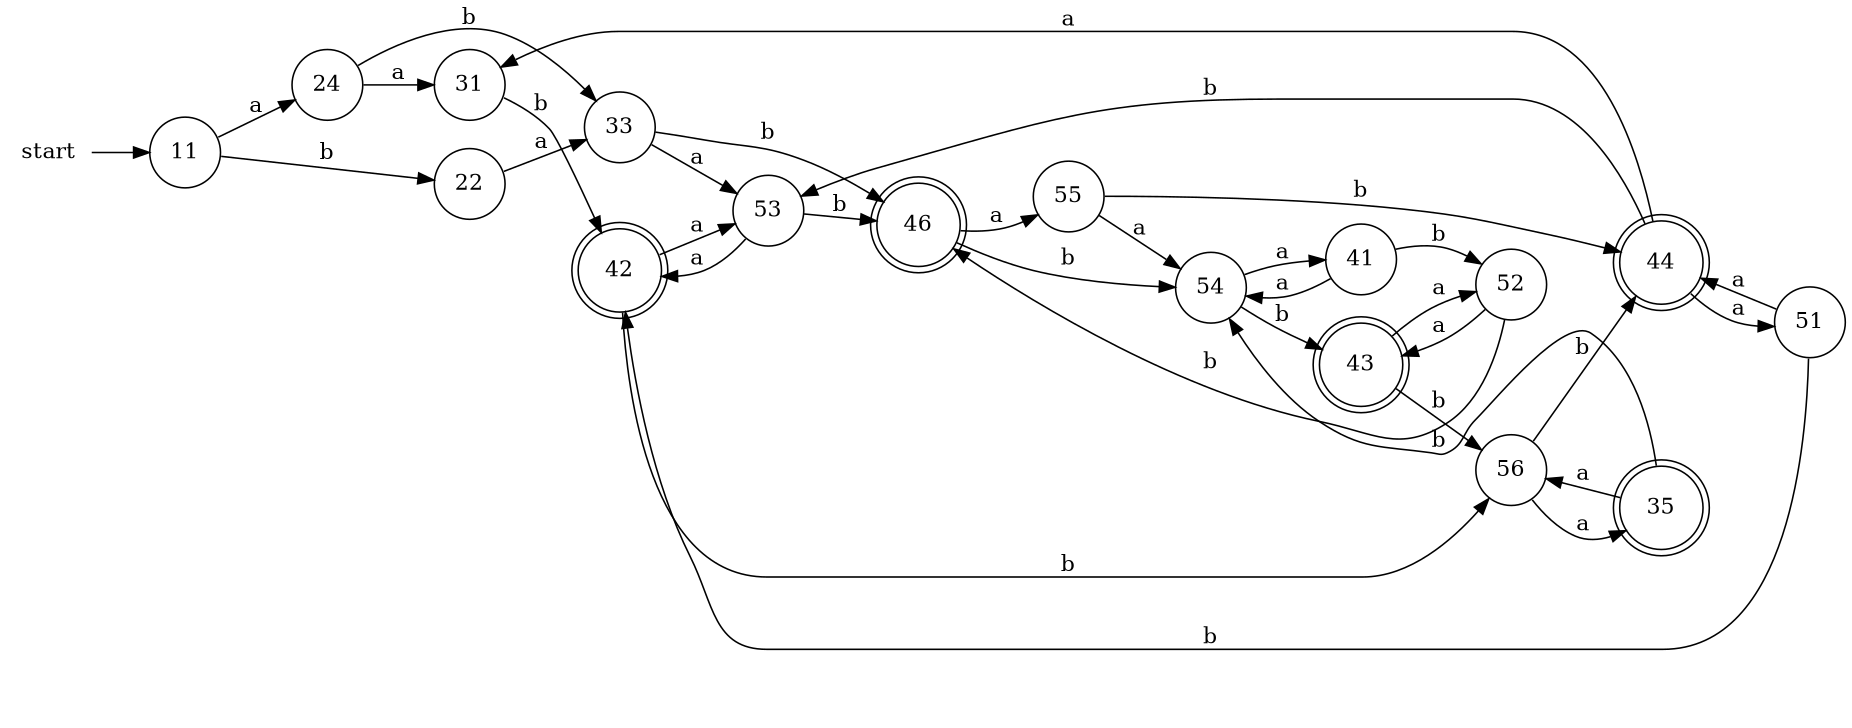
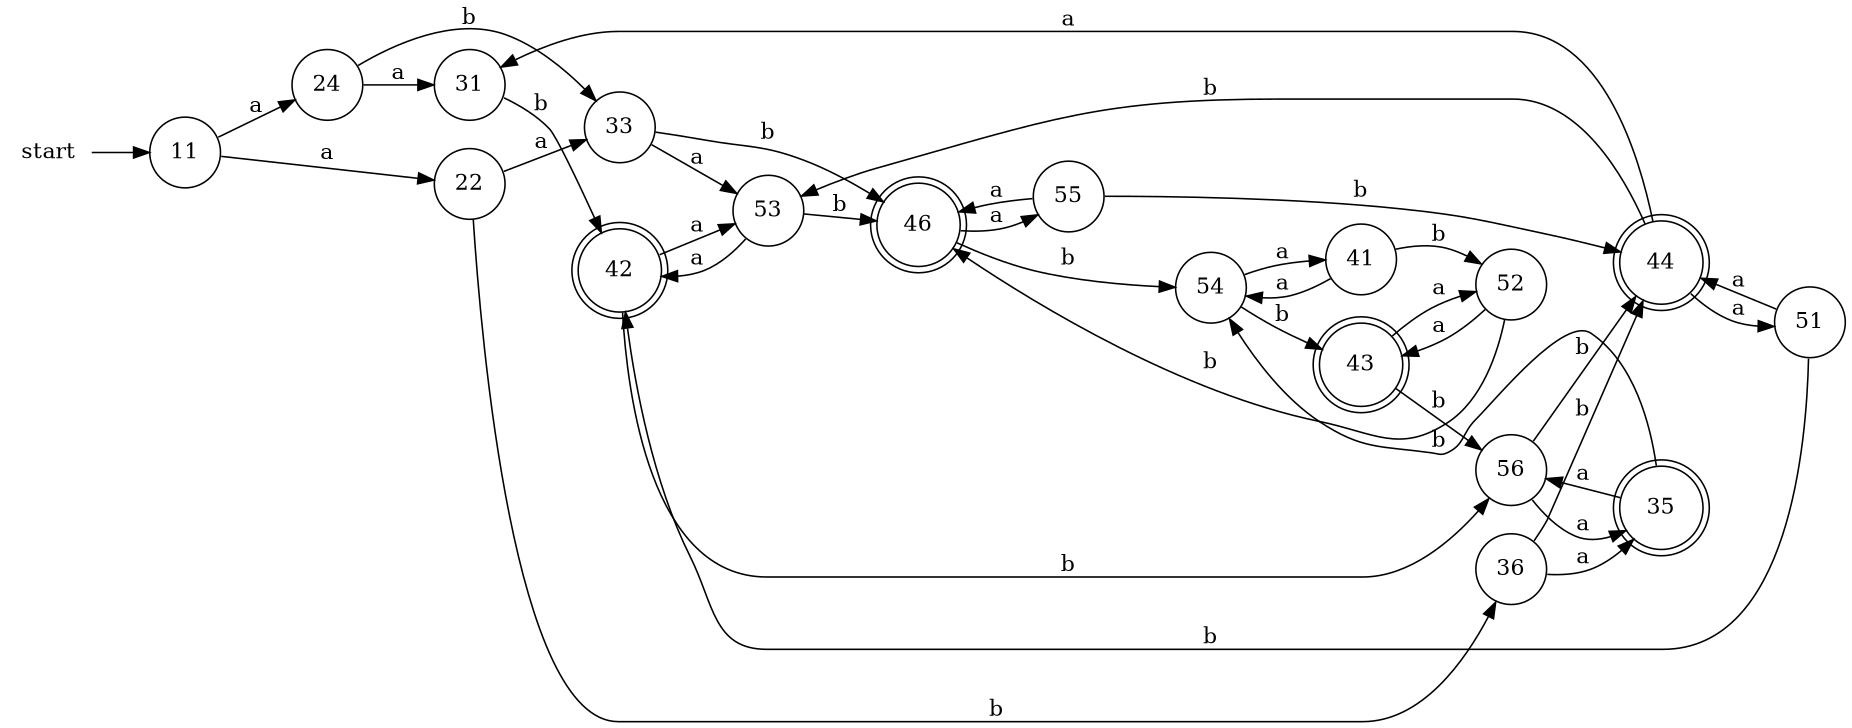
edge "11" -> "22": label "b" -> "a"
edge "55" -> "54": now "55" -> "46"
node "36": added
